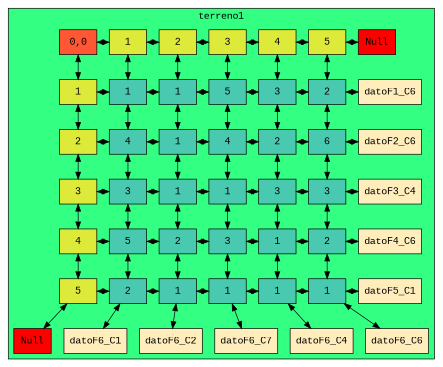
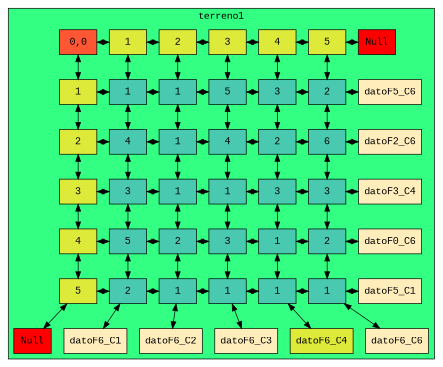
node "datoF1_C6": label "datoF1_C6" -> "datoF5_C6"
node "datoF4_C6": label "datoF4_C6" -> "datoF0_C6"
node "datoF6_C7": label "datoF6_C7" -> "datoF6_C3"
node "datoF6_C4": fillcolor #ffedbb -> #ddea3a
